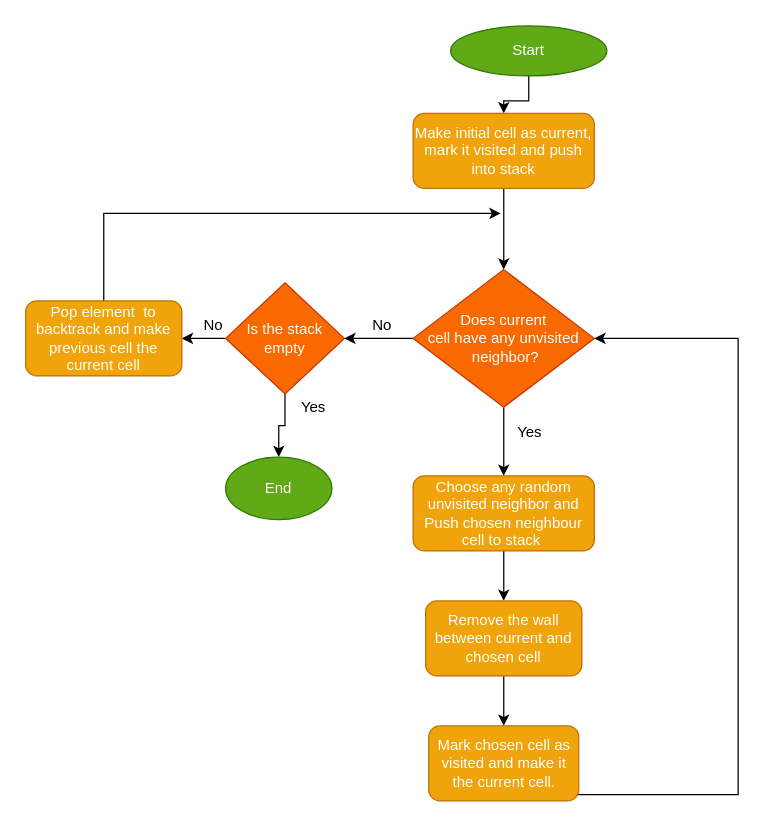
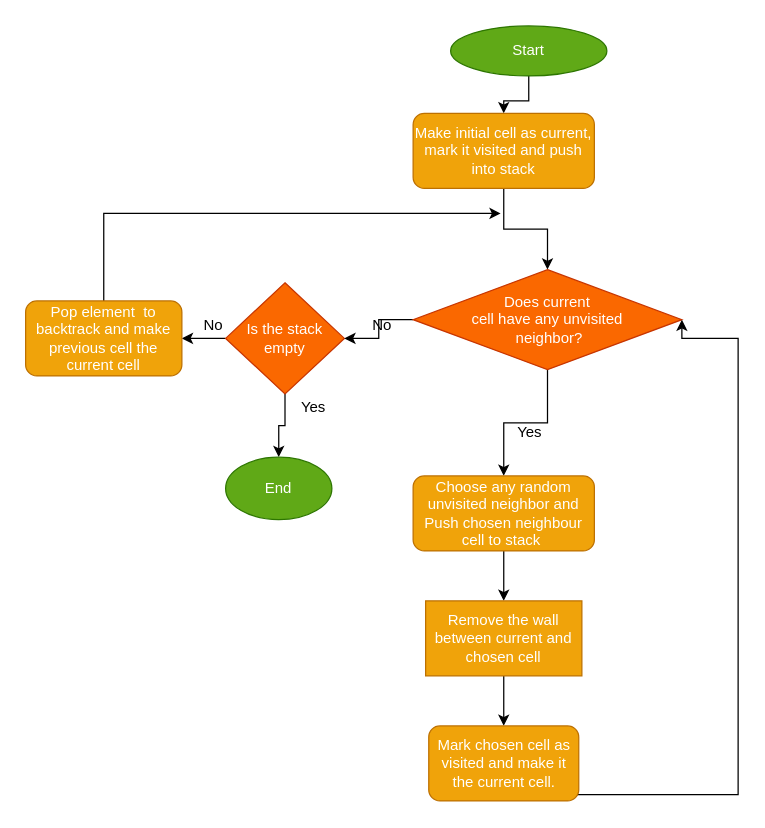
node "Does current cell have any unvisited neighbor?": size 181x138 -> 269x100
node "Remove the wall between current and chosen cell": shape rounded rectangle -> rectangle
